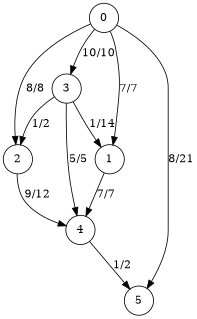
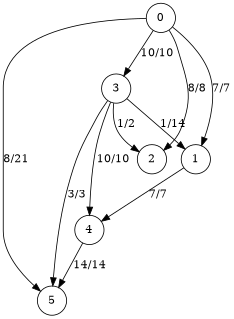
edge "3" -> "4": label "5/5" -> "10/10"
edge "3" -> "5": added, label "3/3"
edge "2" -> "4": removed, label "9/12"
edge "4" -> "5": label "1/2" -> "14/14"
